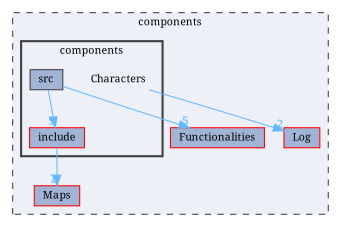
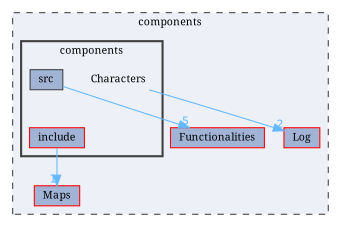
edge "src" -> "include": removed
